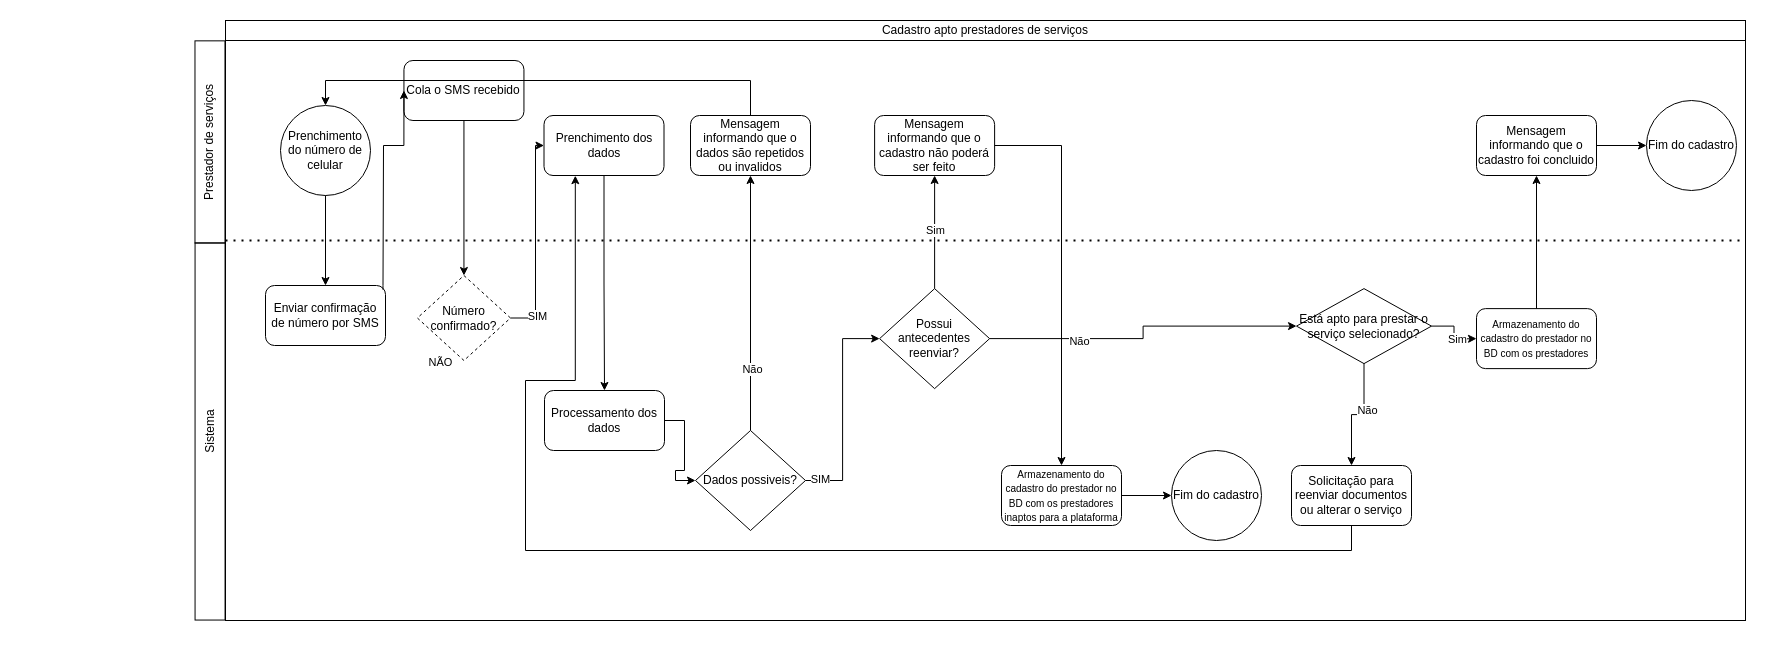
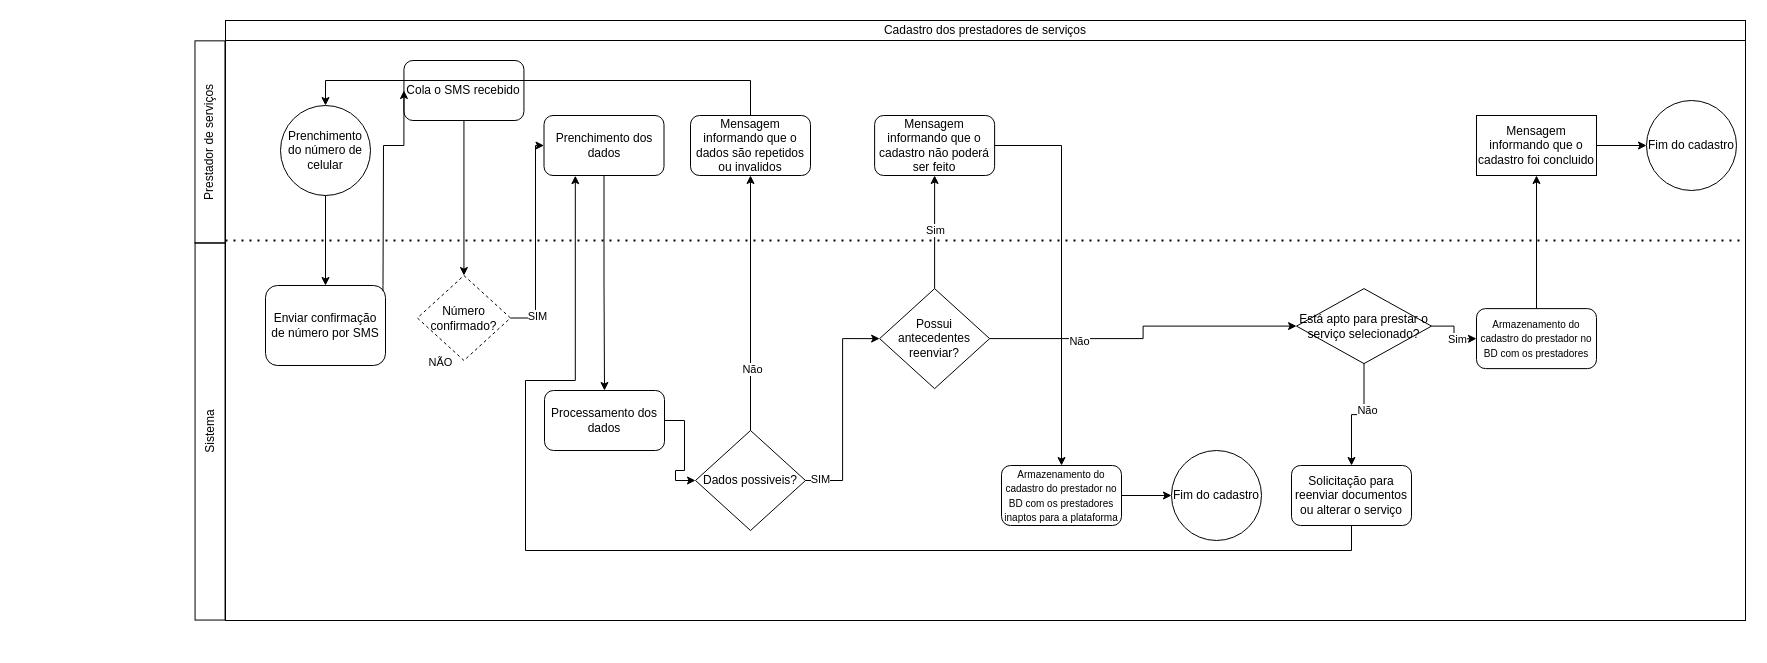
node "Cadastro apto prestadores de serviços": label "Cadastro apto prestadores de serviços" -> "Cadastro dos prestadores de serviços"
node "Mensagem informando que o cadastro foi concluido": shape rounded rectangle -> rectangle
node "Enviar confirmação de número por SMS": size 120x60 -> 120x80
